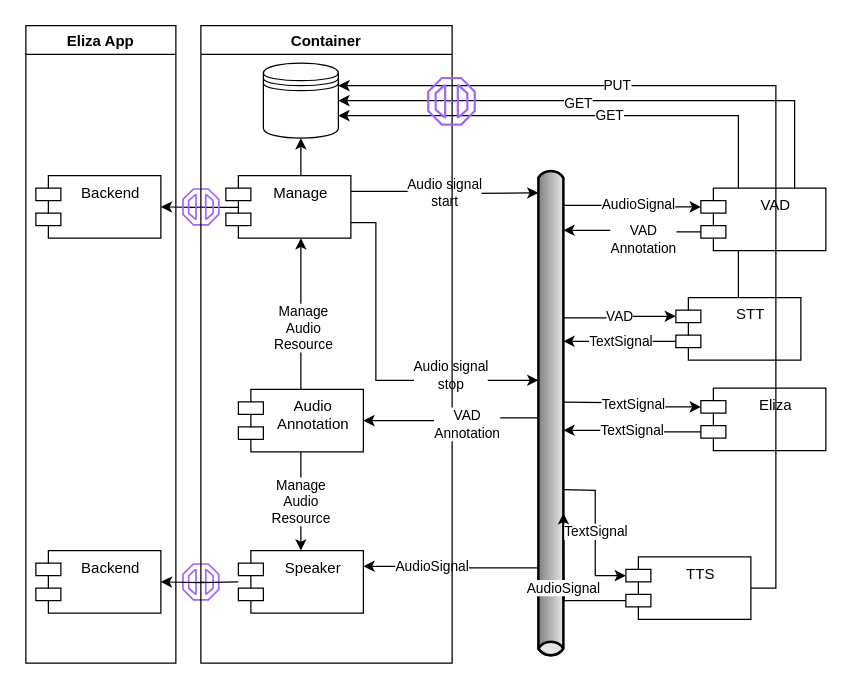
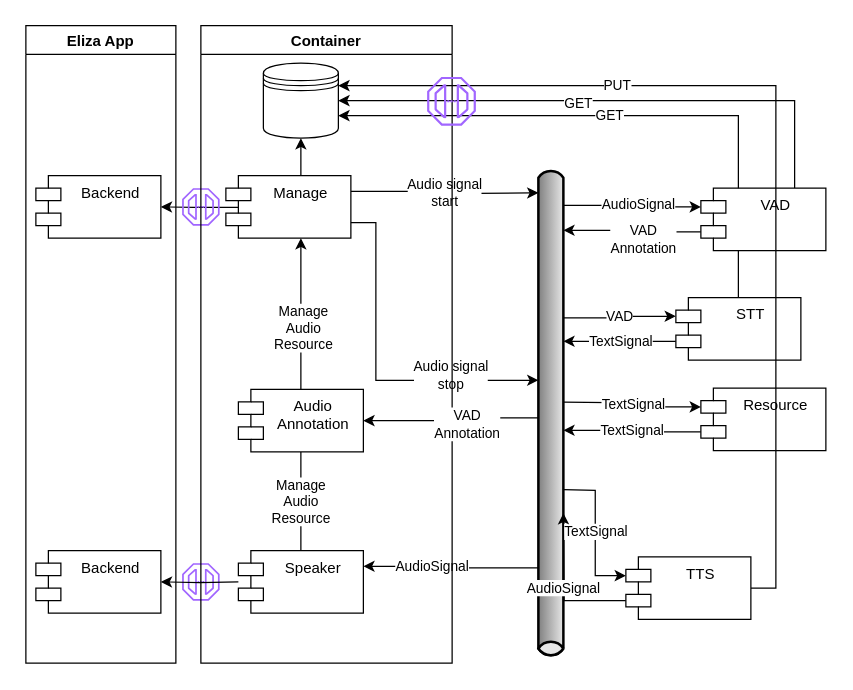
node "Eliza": label "Eliza" -> "Resource"
edge "Audio Annotation" -> "Speaker": arrowhead classic -> none
